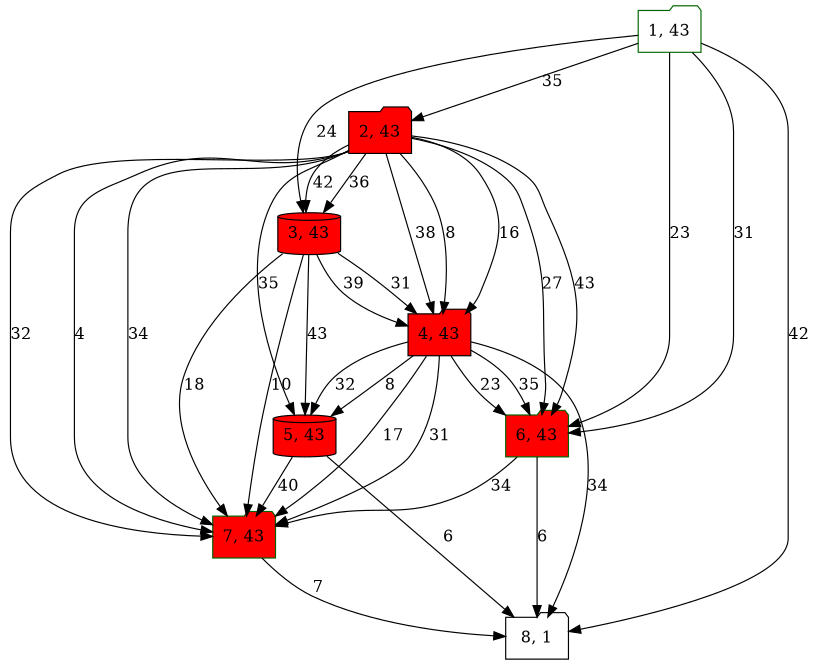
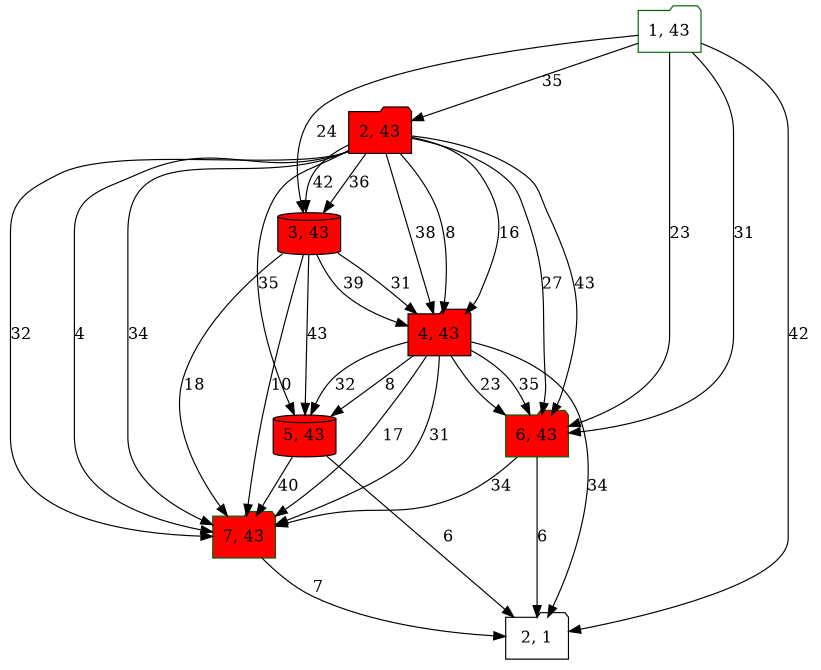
node "8, 1": label "8, 1" -> "2, 1"
